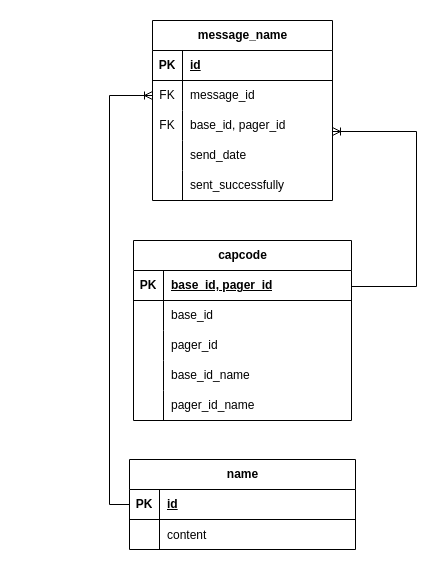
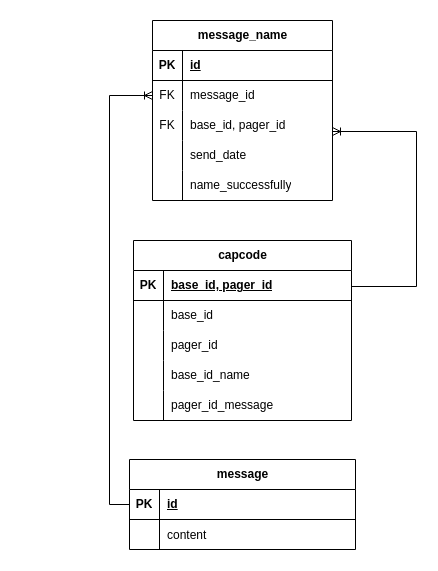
node "sent_successfully": label "sent_successfully" -> "name_successfully"
node "pager_id_name": label "pager_id_name" -> "pager_id_message"
node "name": label "name" -> "message"
